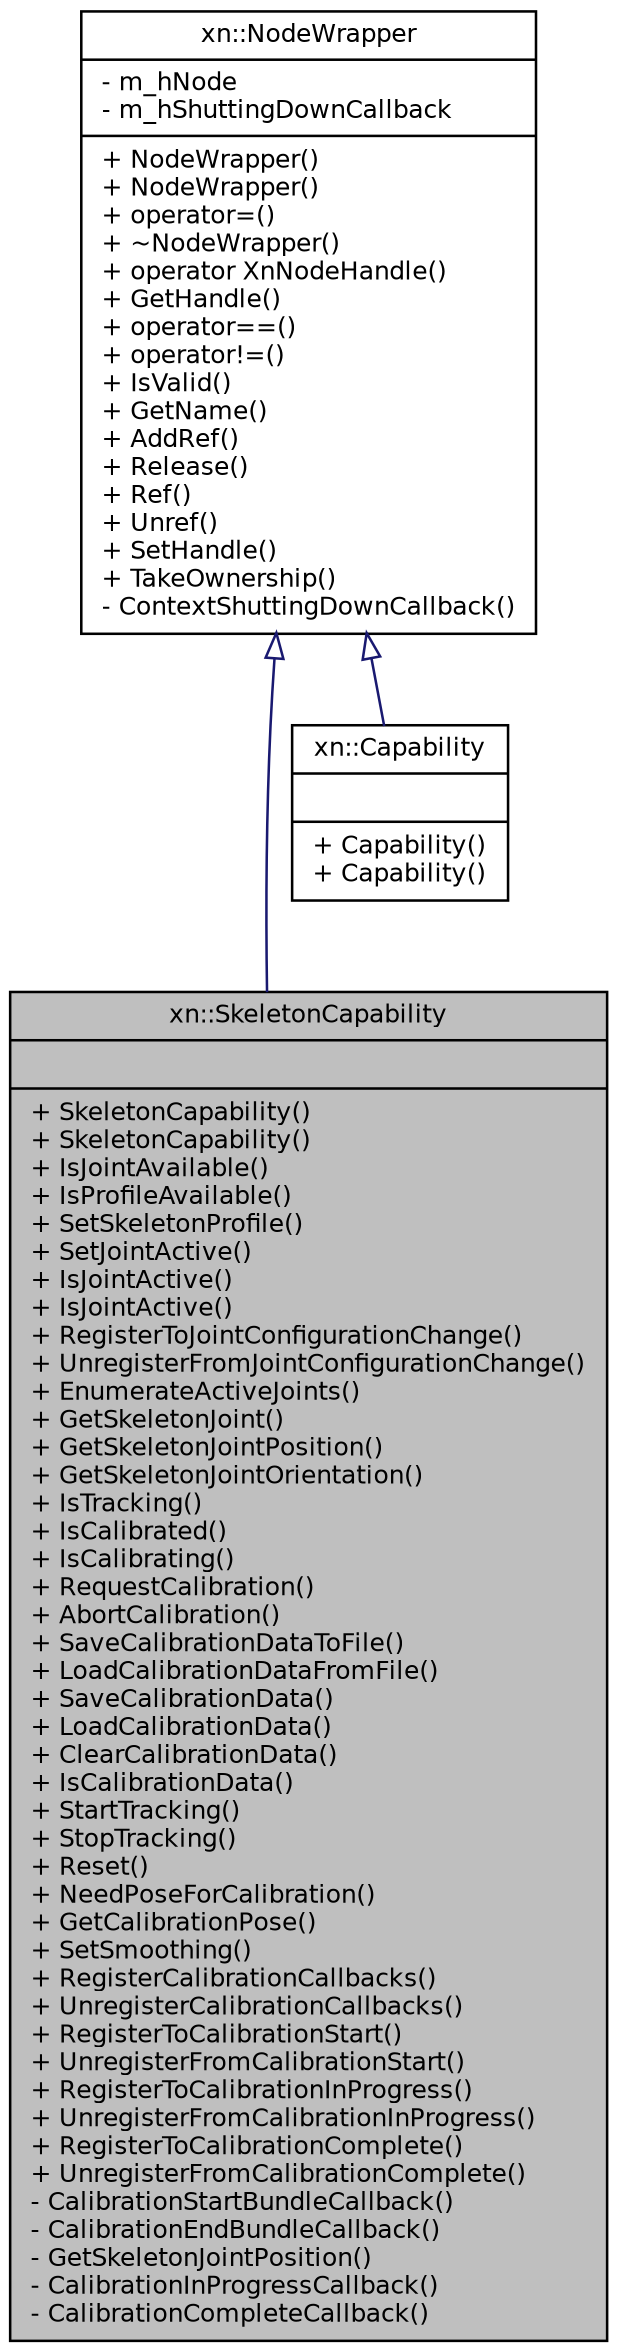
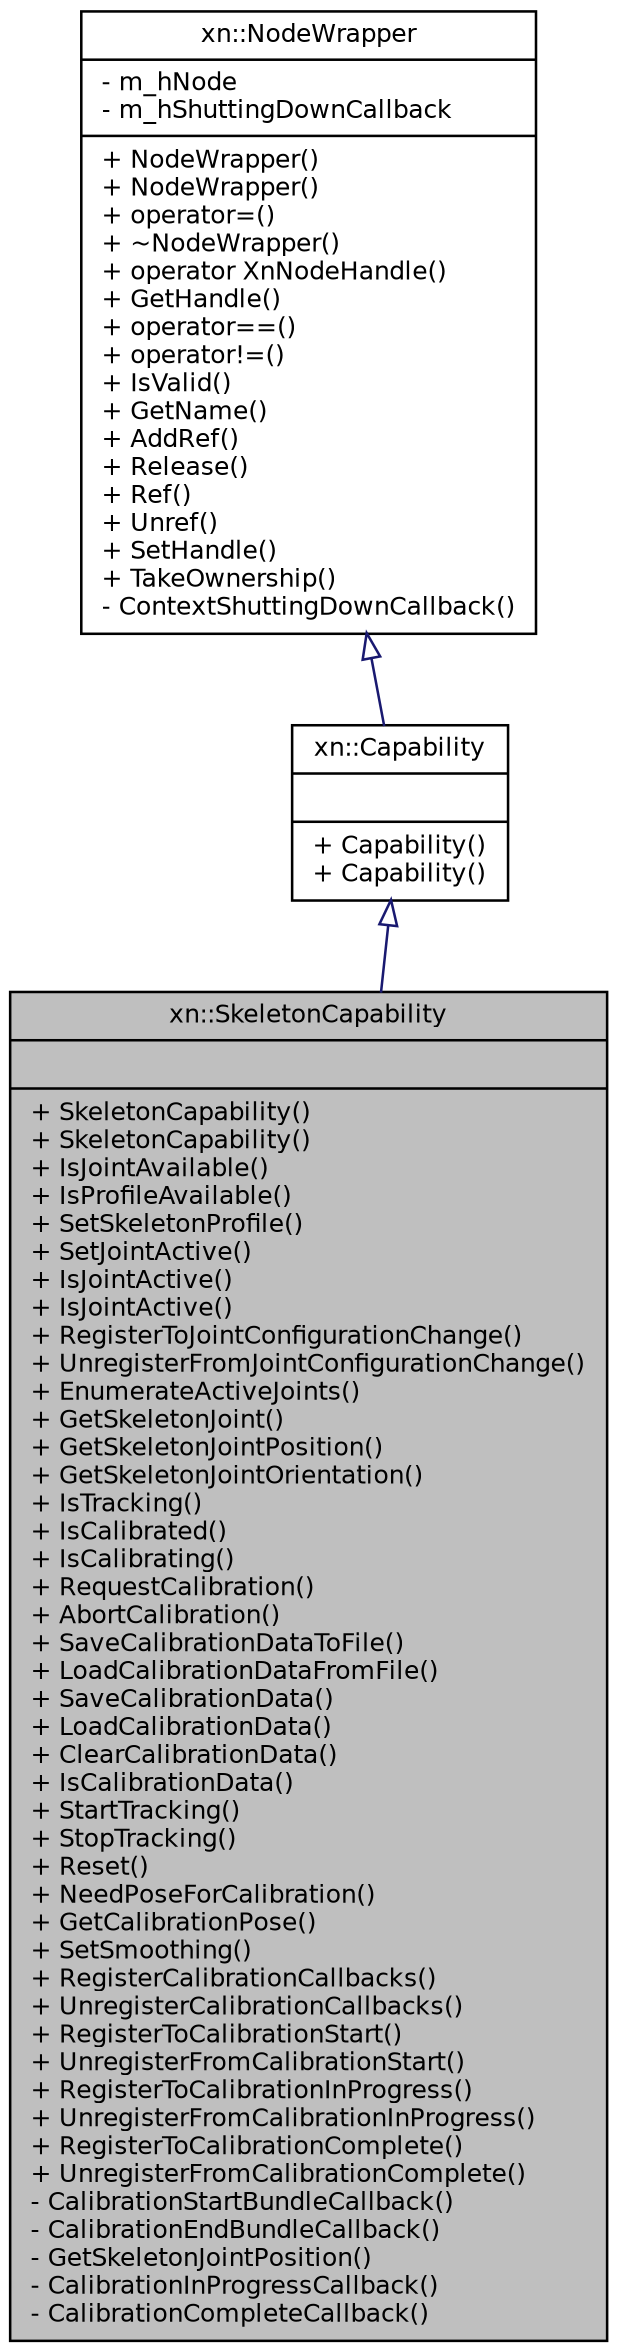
edge "xn::SkeletonCapability" -> "xn::NodeWrapper": now "xn::SkeletonCapability" -> "xn::Capability"
